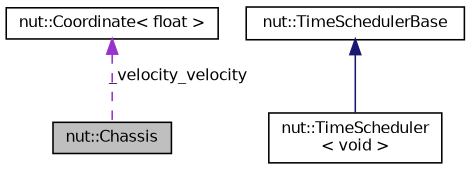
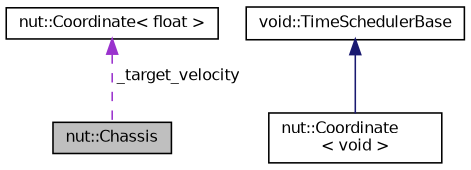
node "nut::TimeSchedulerBase": label "nut::TimeSchedulerBase" -> "void::TimeSchedulerBase"
edge "nut::Chassis" -> "nut::Coordinate< float >": label " _velocity_velocity" -> " _target_velocity"
node "nut::TimeScheduler < void >": label "nut::TimeScheduler < void >" -> "nut::Coordinate < void >"
